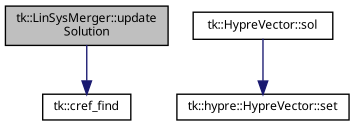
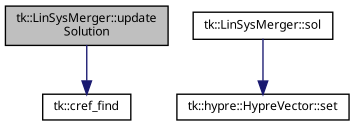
node "tk::HypreVector::sol": label "tk::HypreVector::sol" -> "tk::LinSysMerger::sol"
